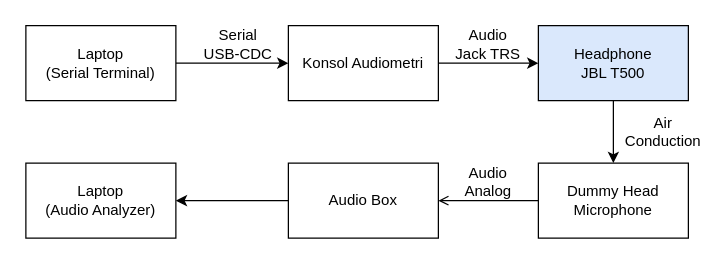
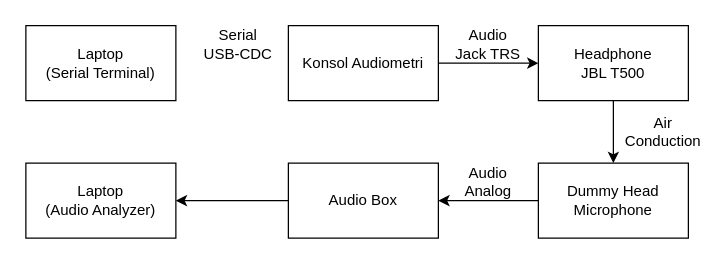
edge "Laptop (Serial Terminal)" -> "Konsol Audiometri": removed
node "Headphone JBL T500": fillcolor #dae8fc -> #ffffff
edge "Dummy Head Microphone" -> "Audio Box": arrowhead open -> classic
